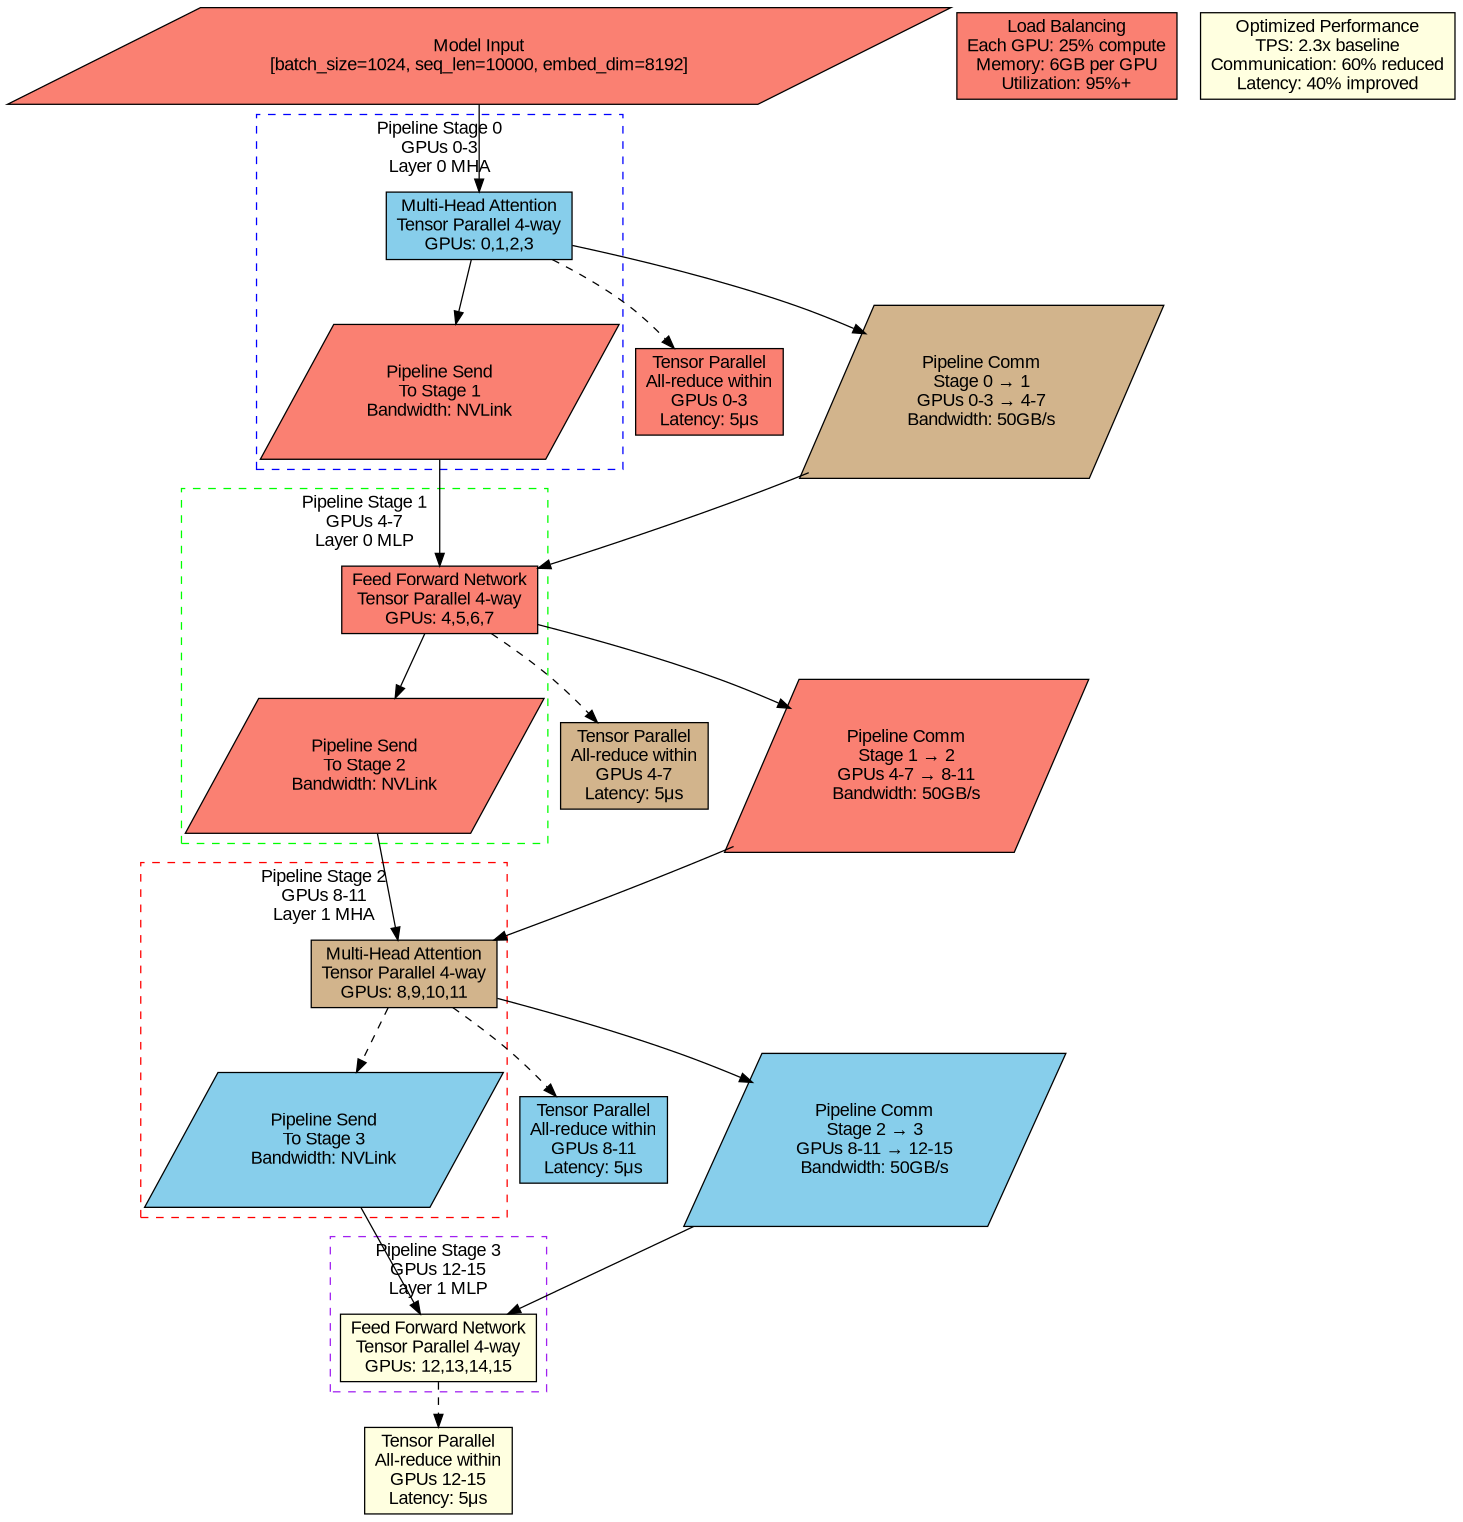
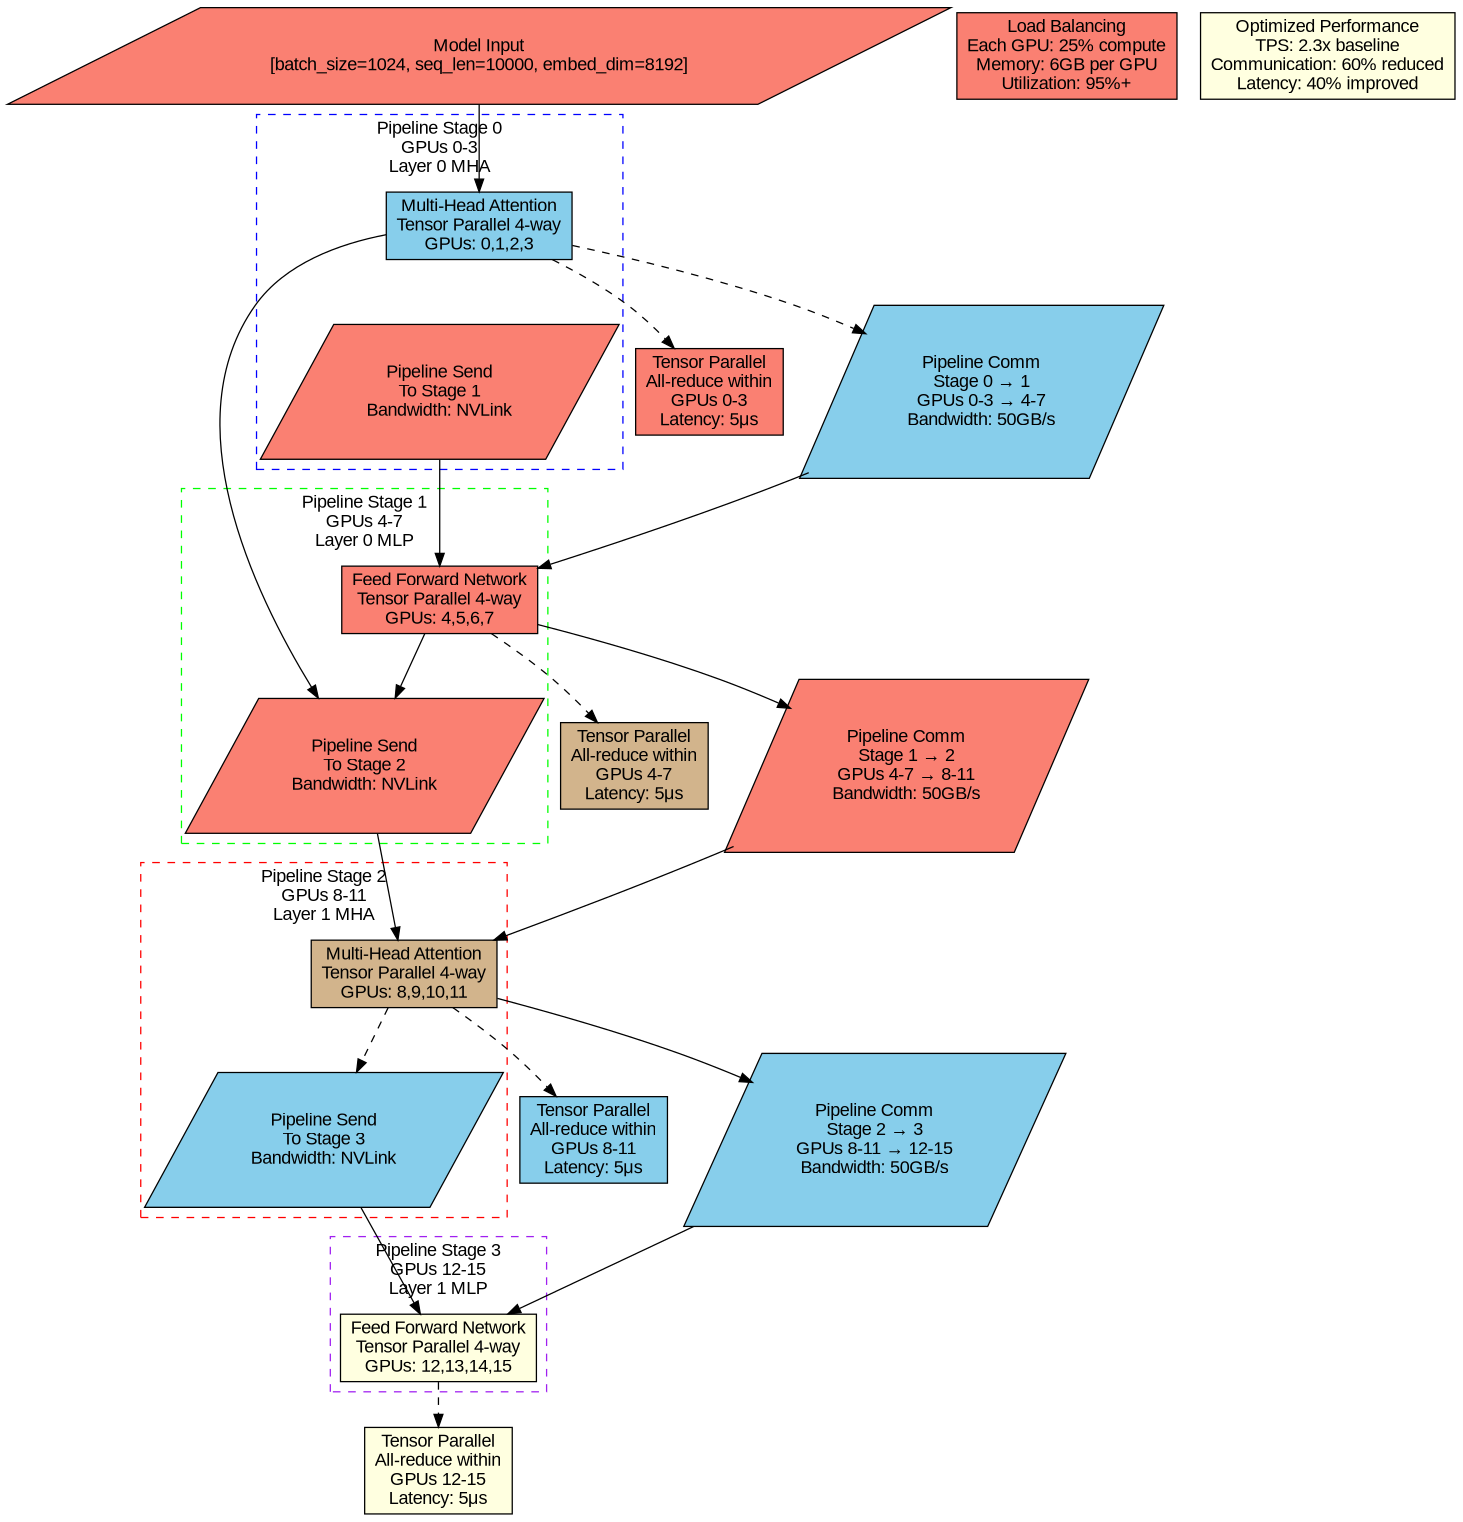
edge "Multi-Head Attention Tensor Parallel 4-way GPUs: 0,1,2,3" -> "Pipeline Comm Stage 0 → 1 GPUs 0-3 → 4-7 Bandwidth: 50GB/s": style solid -> dashed
edge "Multi-Head Attention Tensor Parallel 4-way GPUs: 0,1,2,3" -> "Pipeline Send To Stage 1 Bandwidth: NVLink": now "Multi-Head Attention Tensor Parallel 4-way GPUs: 0,1,2,3" -> "Pipeline Send To Stage 2 Bandwidth: NVLink"
node "Pipeline Comm Stage 0 → 1 GPUs 0-3 → 4-7 Bandwidth: 50GB/s": fillcolor tan -> skyblue
